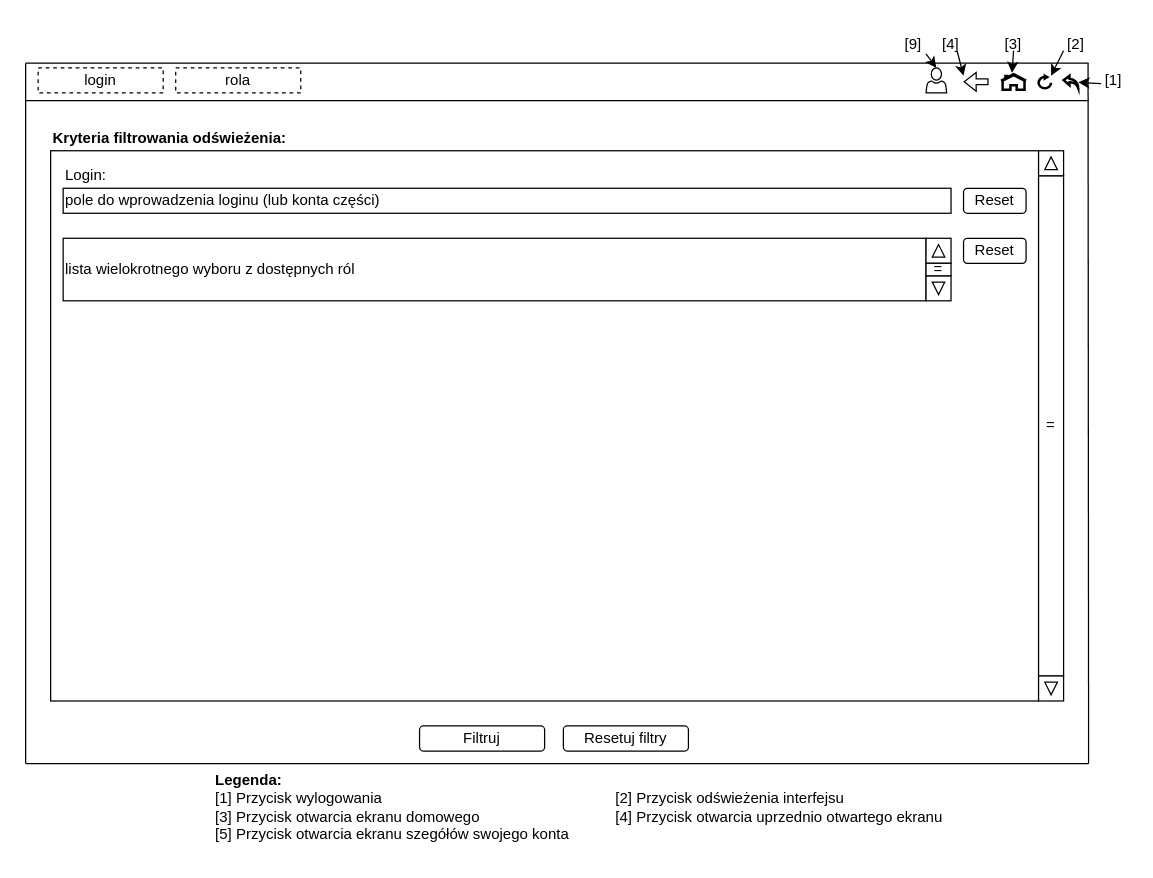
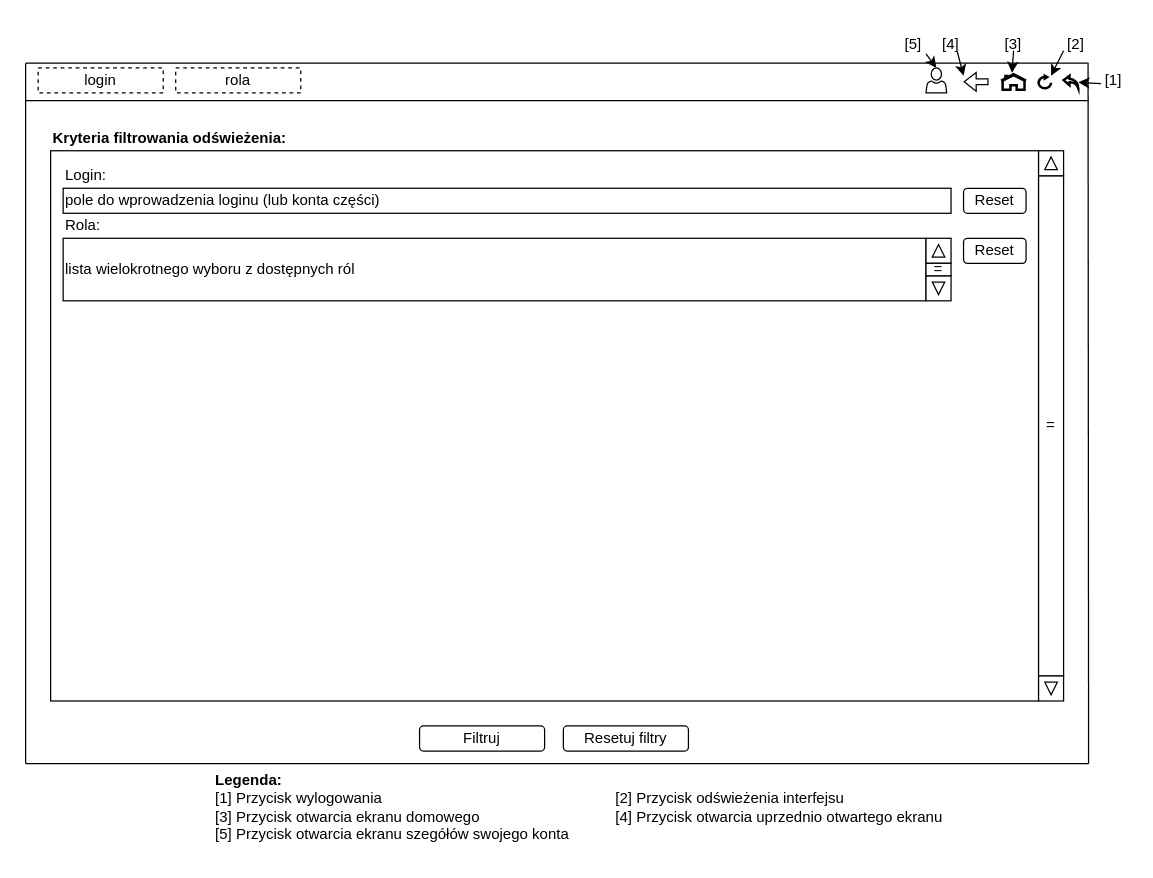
node "[9]": label "[9]" -> "[5]"
node "Rola:": added
